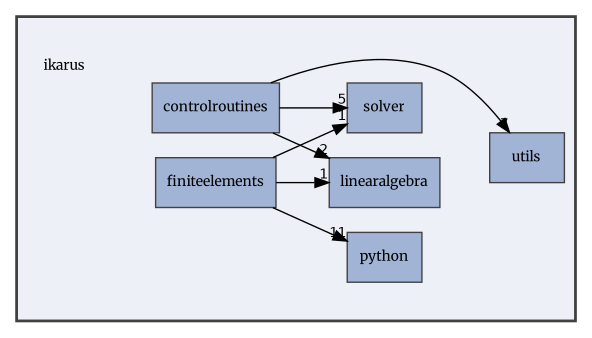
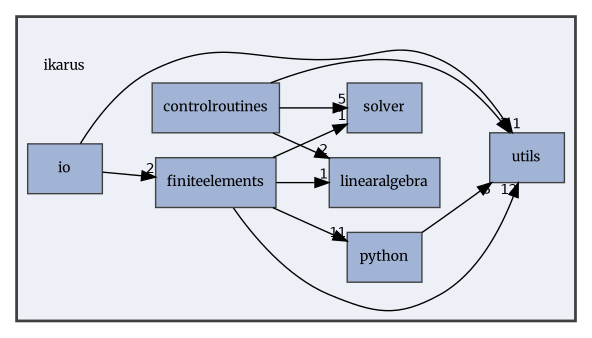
node "io": added
edge "python" -> "utils": added
edge "finiteelements" -> "utils": added
